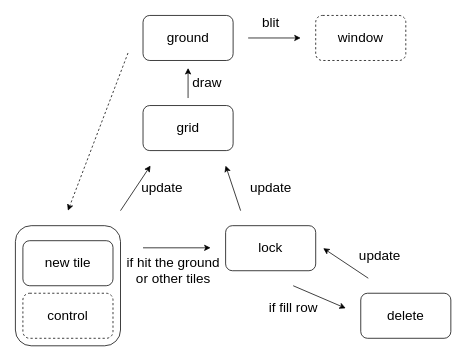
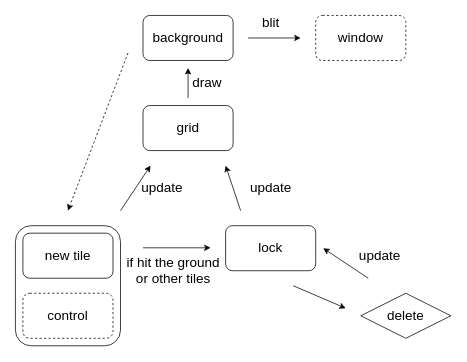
node "ground": label "ground" -> "background"
node "new tile": moved (68, 263) -> (68, 255)
node "if fill row": removed
node "delete": shape rounded rectangle -> diamond
